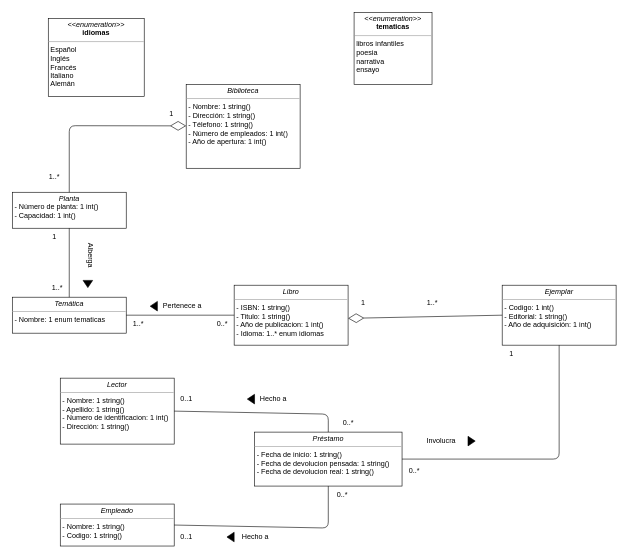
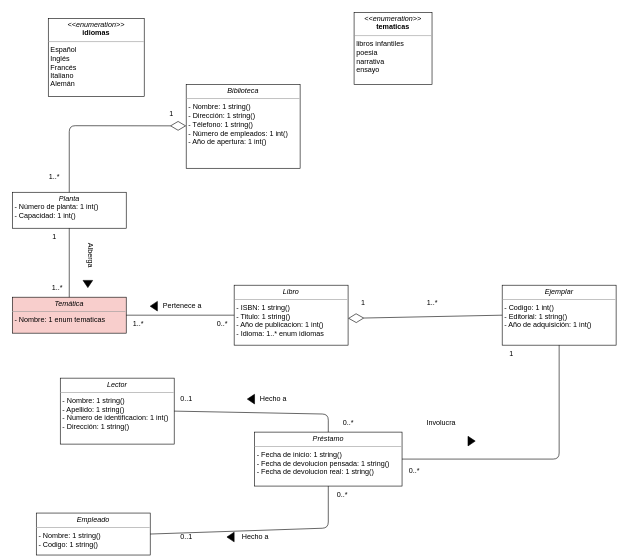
node "Temática - Nombre: 1 enum tematicas": fillcolor #ffffff -> #f8cecc
node "Involucra": moved (441, 441) -> (441, 423)
node "Empleado - Nombre: 1 string() - Codigo: 1 string()": moved (117, 525) -> (93, 534)
